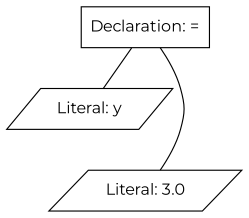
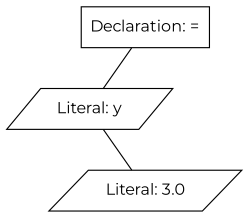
edge "Declaration: =" -- "Literal: 3.0": now "Literal: y" -- "Literal: 3.0"
